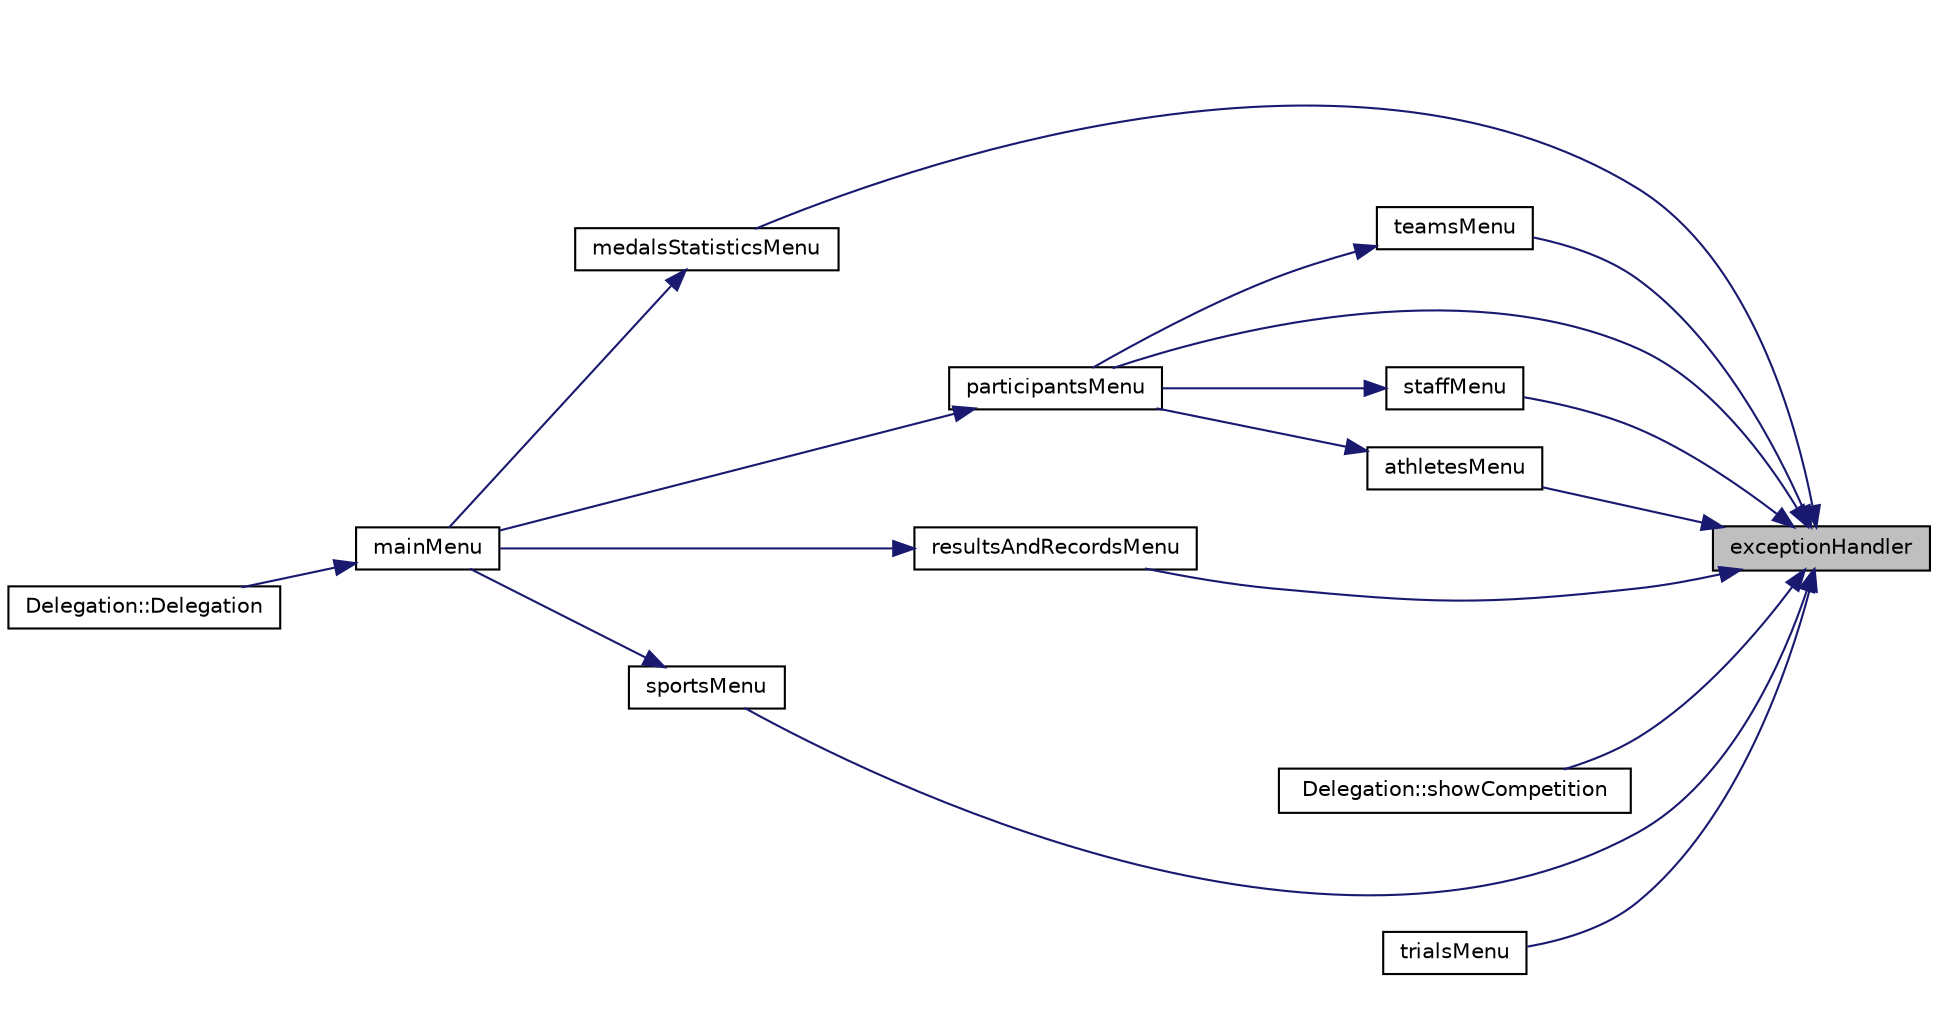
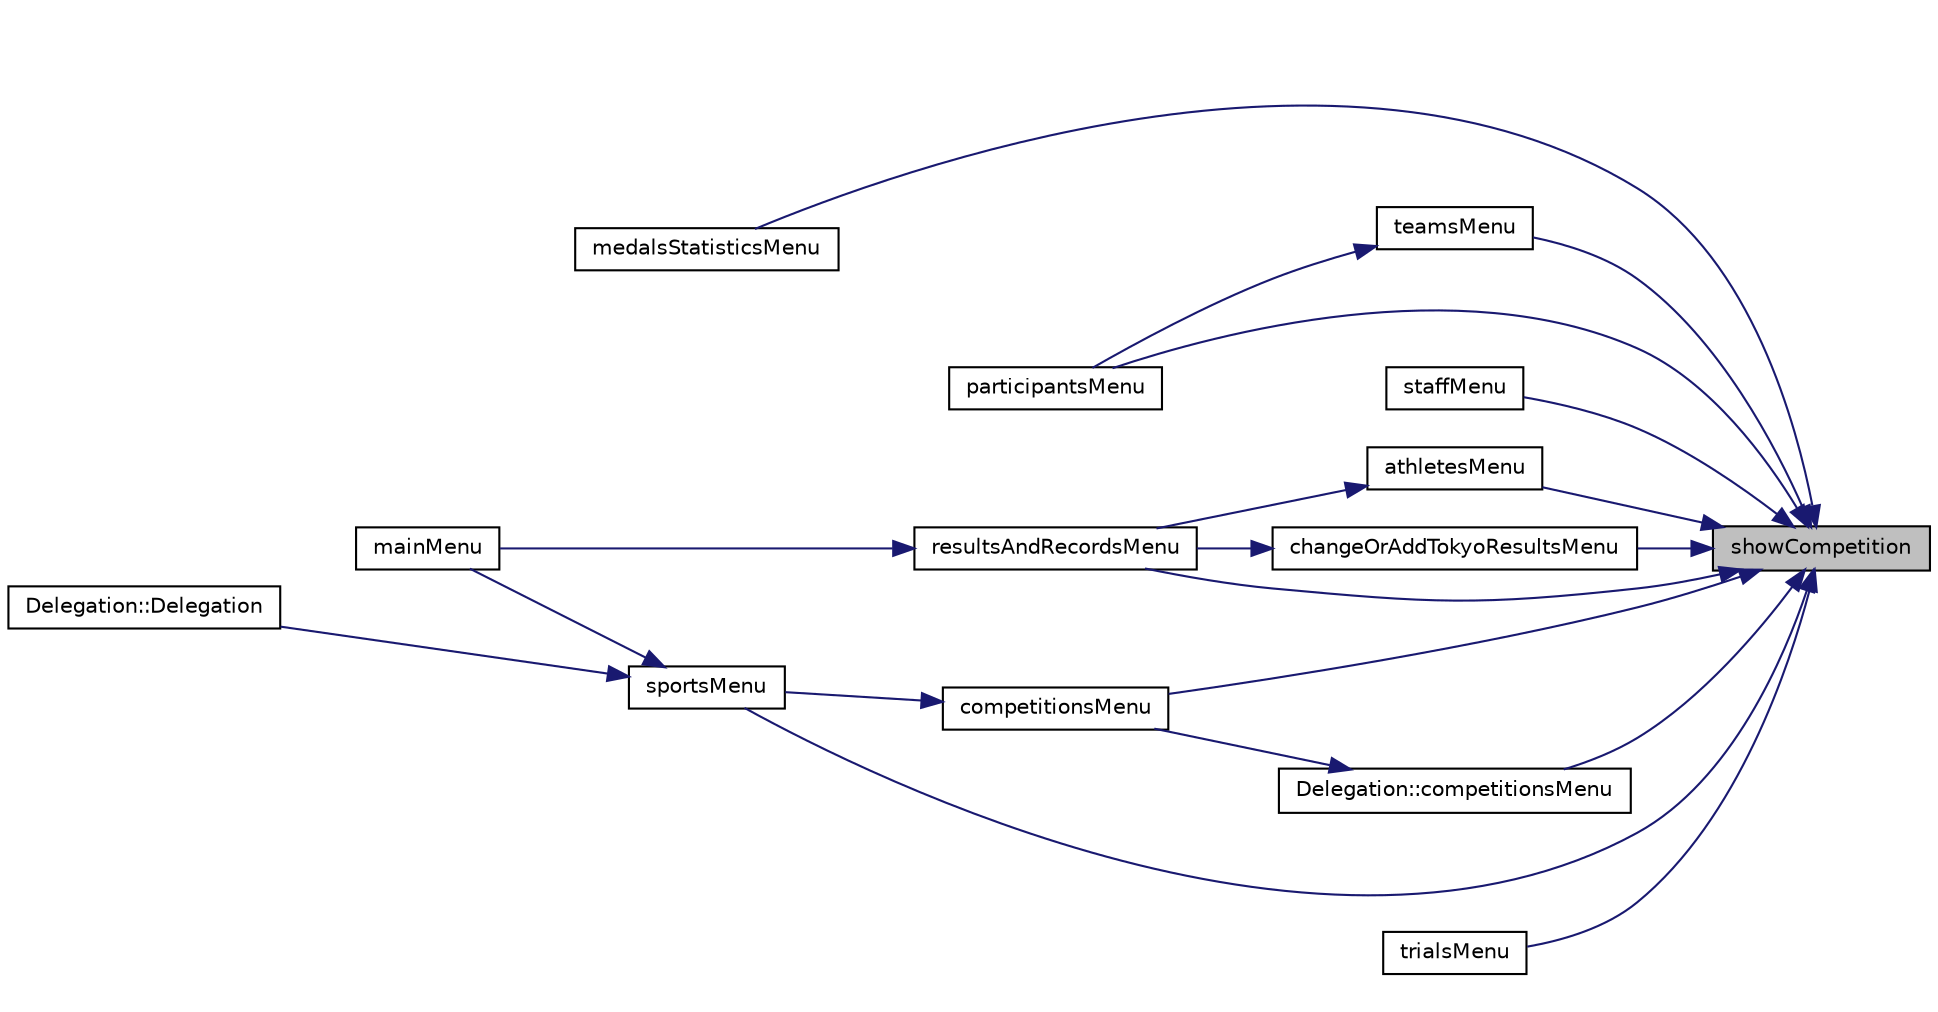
edge "participantsMenu" -> "staffMenu": removed
edge "mainMenu" -> "medalsStatisticsMenu": removed
edge "participantsMenu" -> "athletesMenu": now "resultsAndRecordsMenu" -> "athletesMenu"
edge "mainMenu" -> "participantsMenu": removed
node "changeOrAddTokyoResultsMenu": added
node "exceptionHandler": label "exceptionHandler" -> "showCompetition"
edge "Delegation::Delegation" -> "mainMenu": now "Delegation::Delegation" -> "sportsMenu"
node "competitionsMenu": added
node "Delegation::showCompetition": label "Delegation::showCompetition" -> "Delegation::competitionsMenu"
